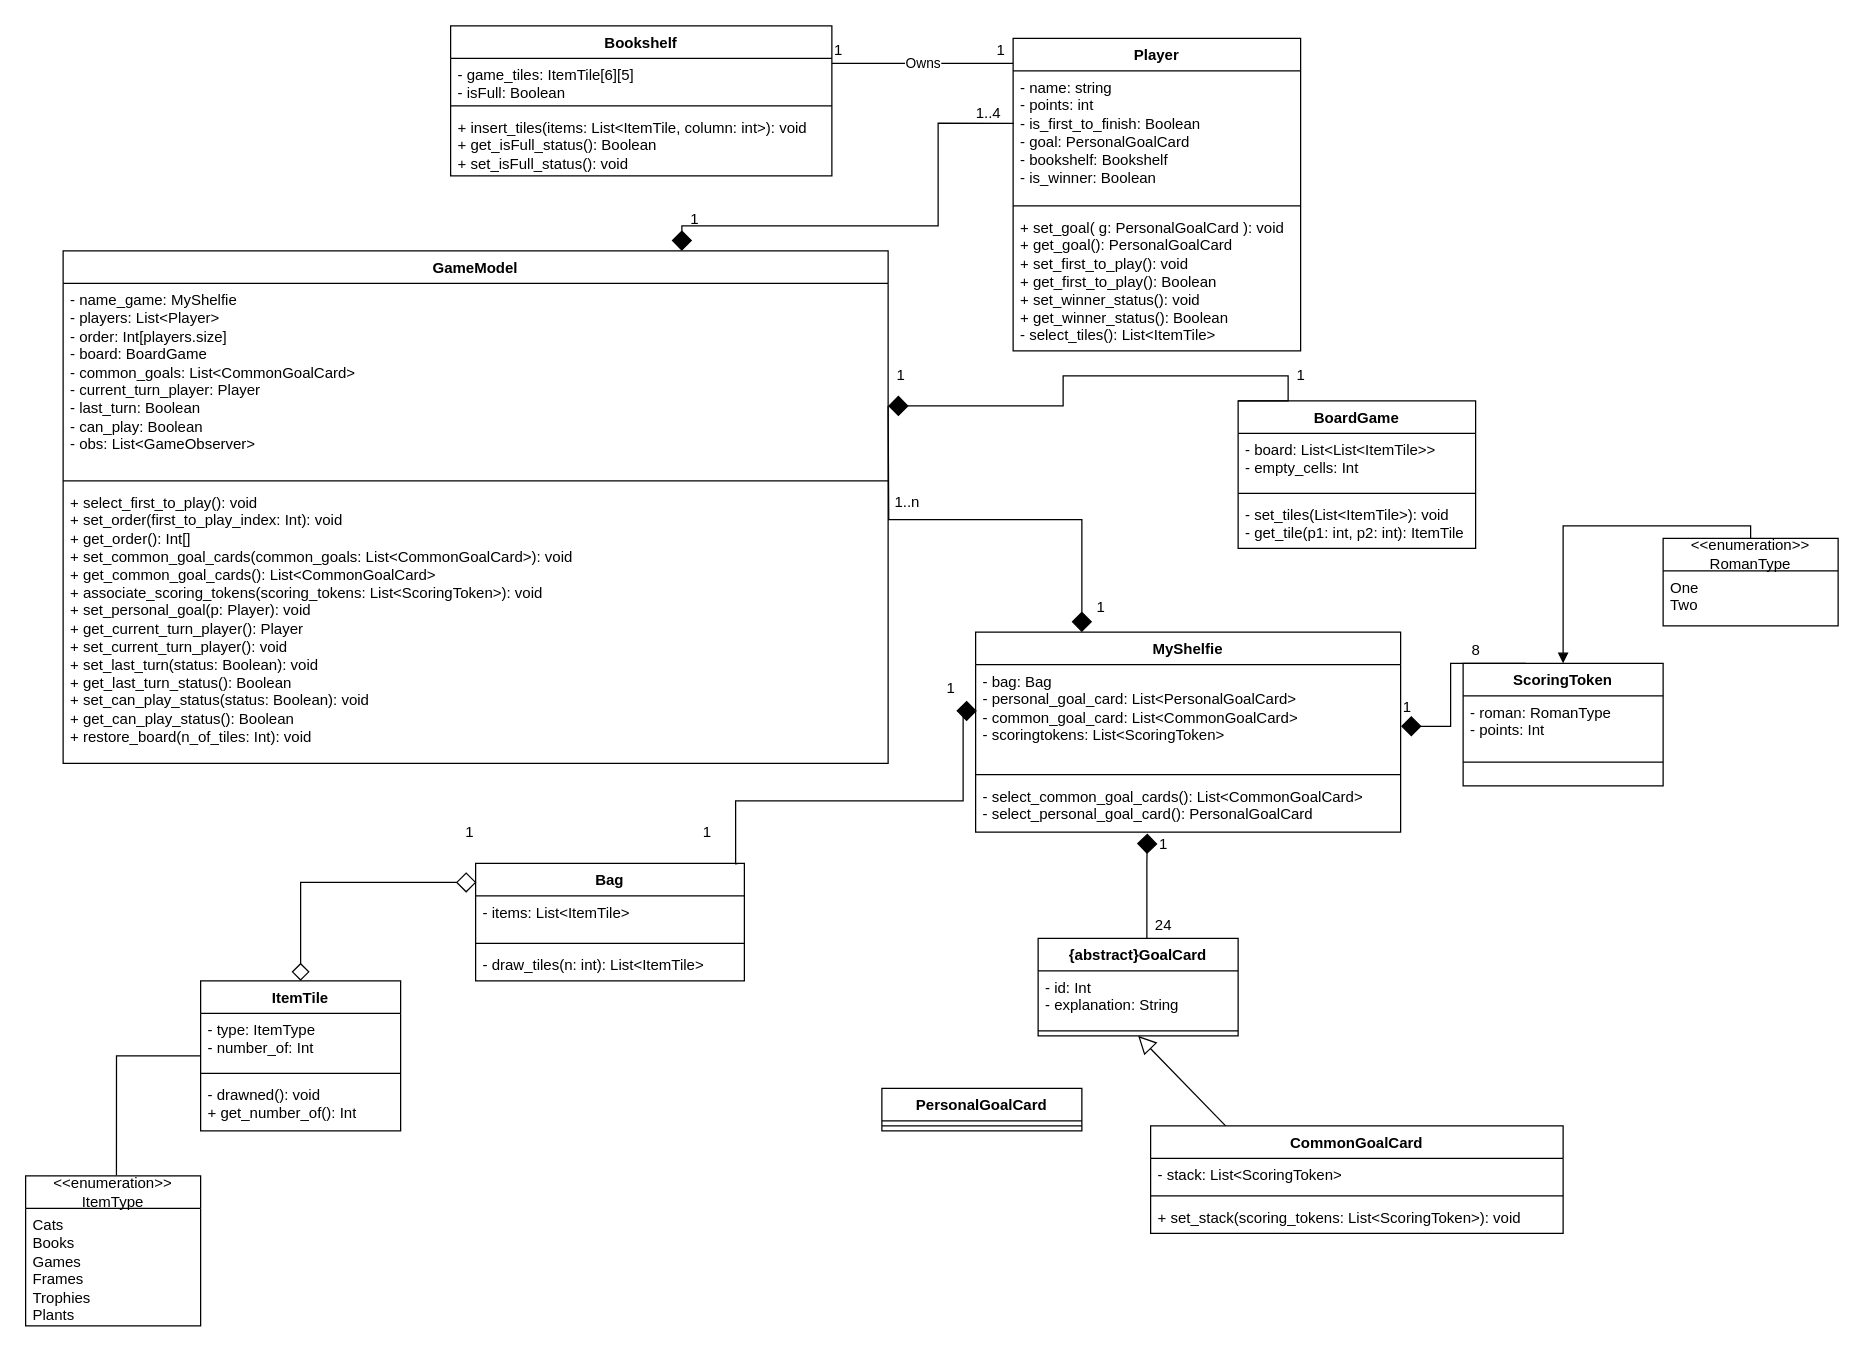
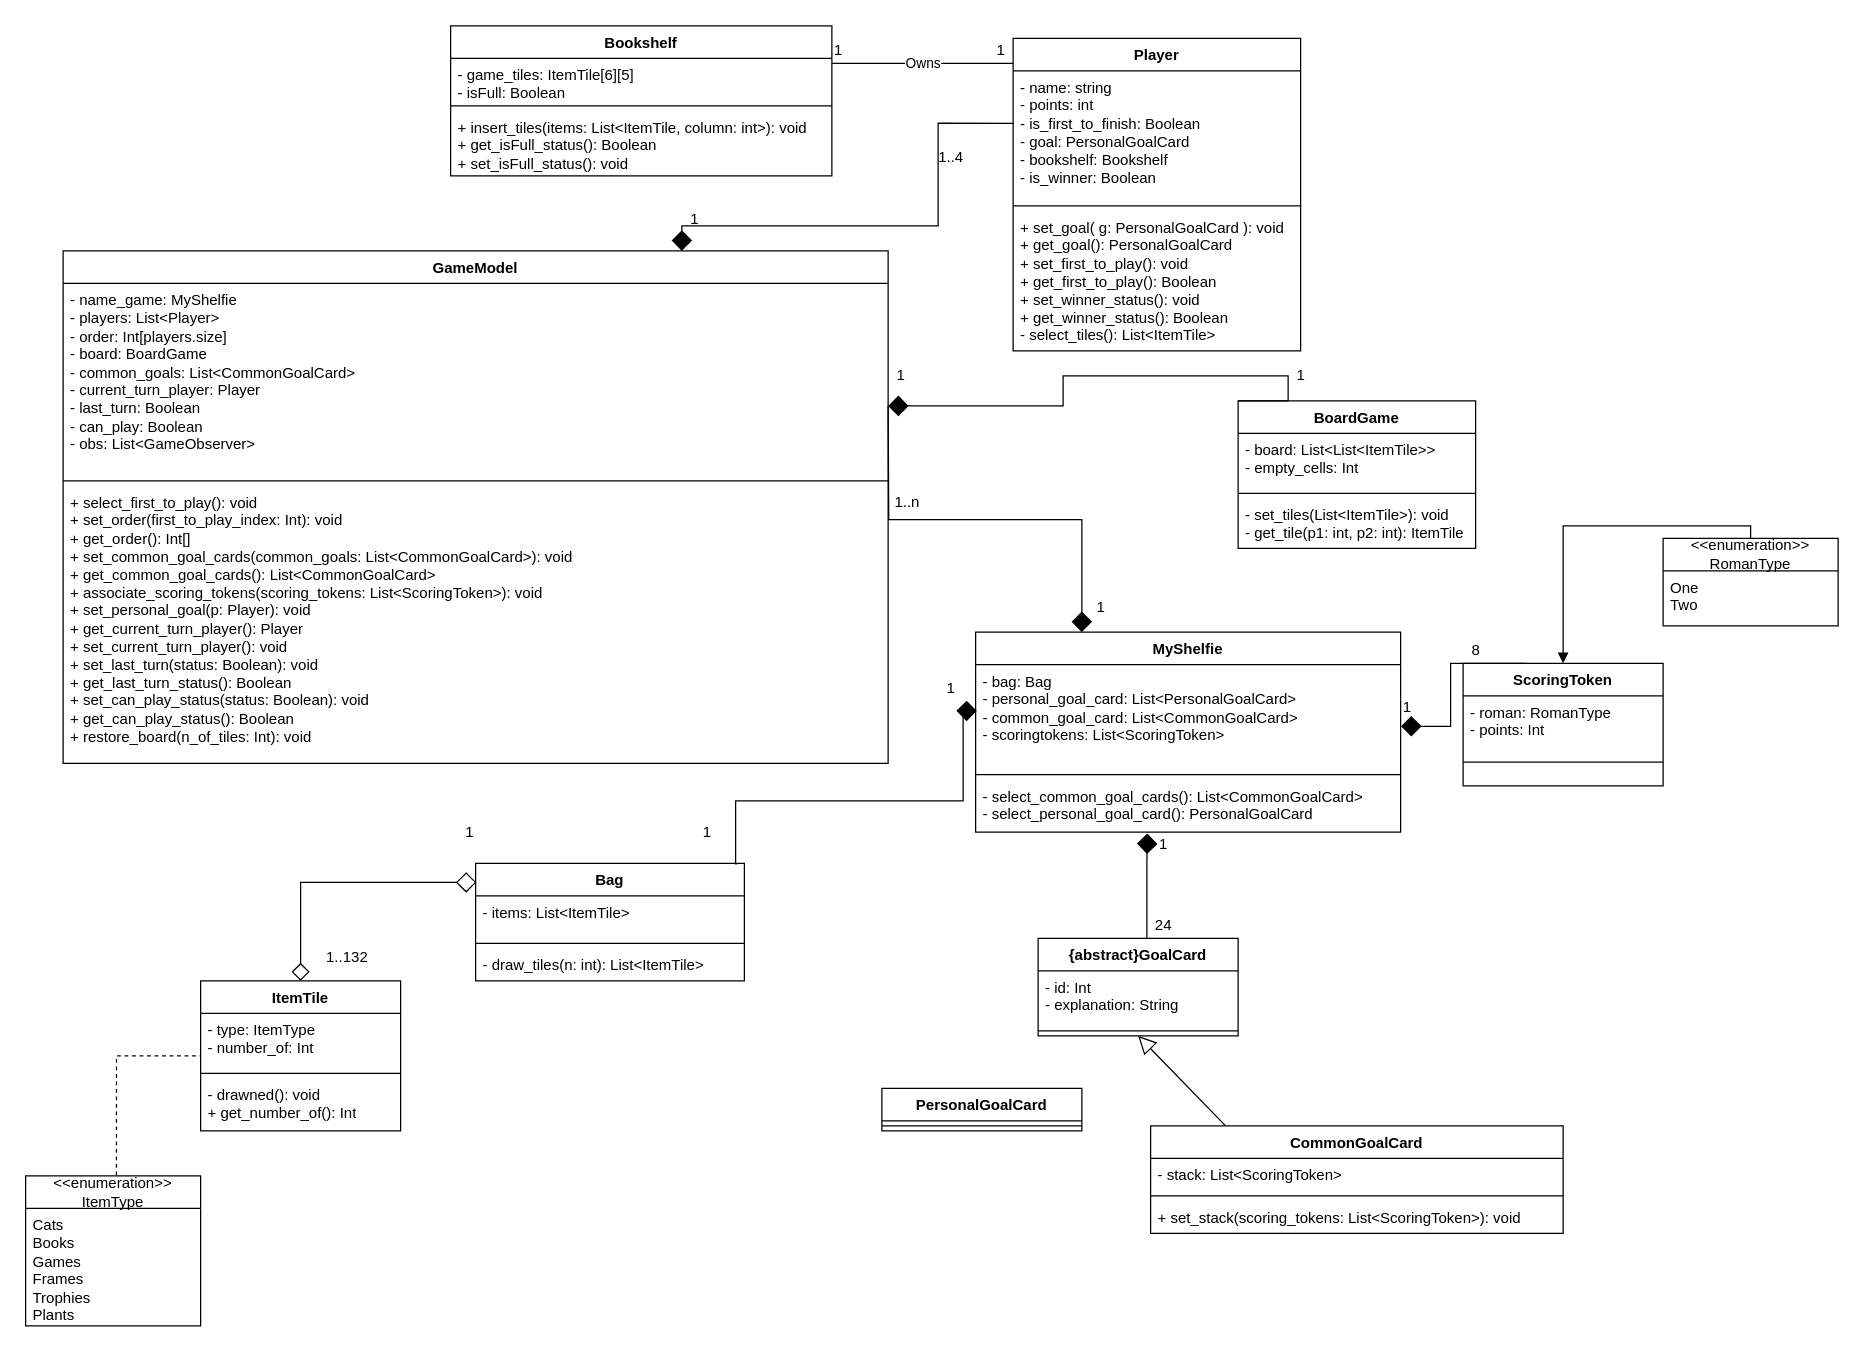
node "1..4": moved (988, 113) -> (951, 157)
node "1..132": added
edge "ItemTile" -- "<<enumeration>> ItemType": style solid -> dashed
